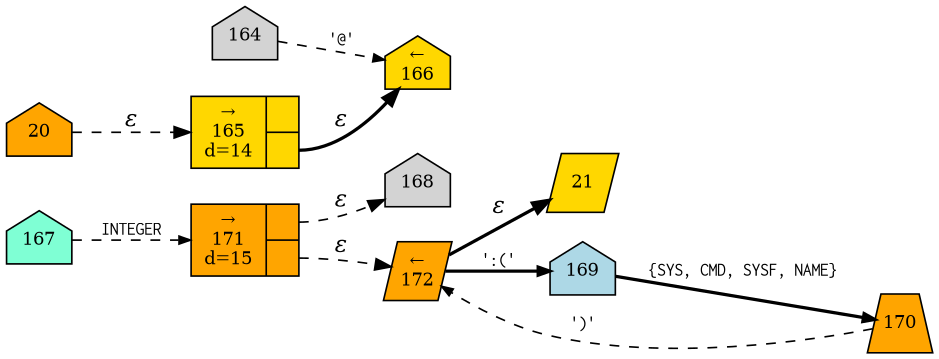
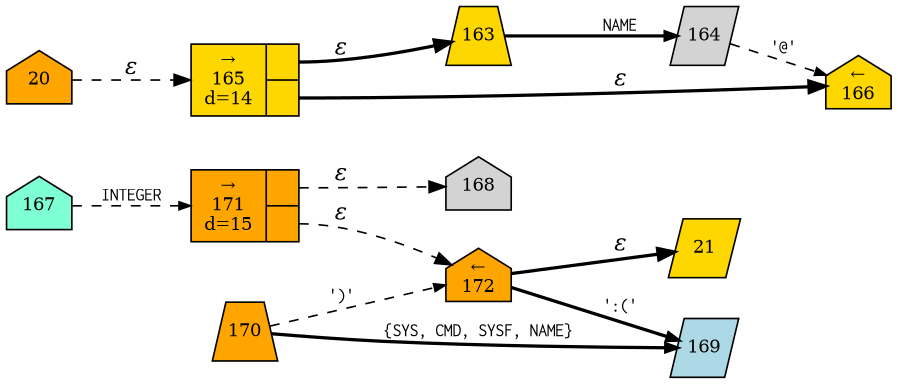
node "164": shape house -> parallelogram
node "163": added
node "← 172": shape parallelogram -> house
node "169": shape house -> parallelogram
edge "169" -> "170": reversed
